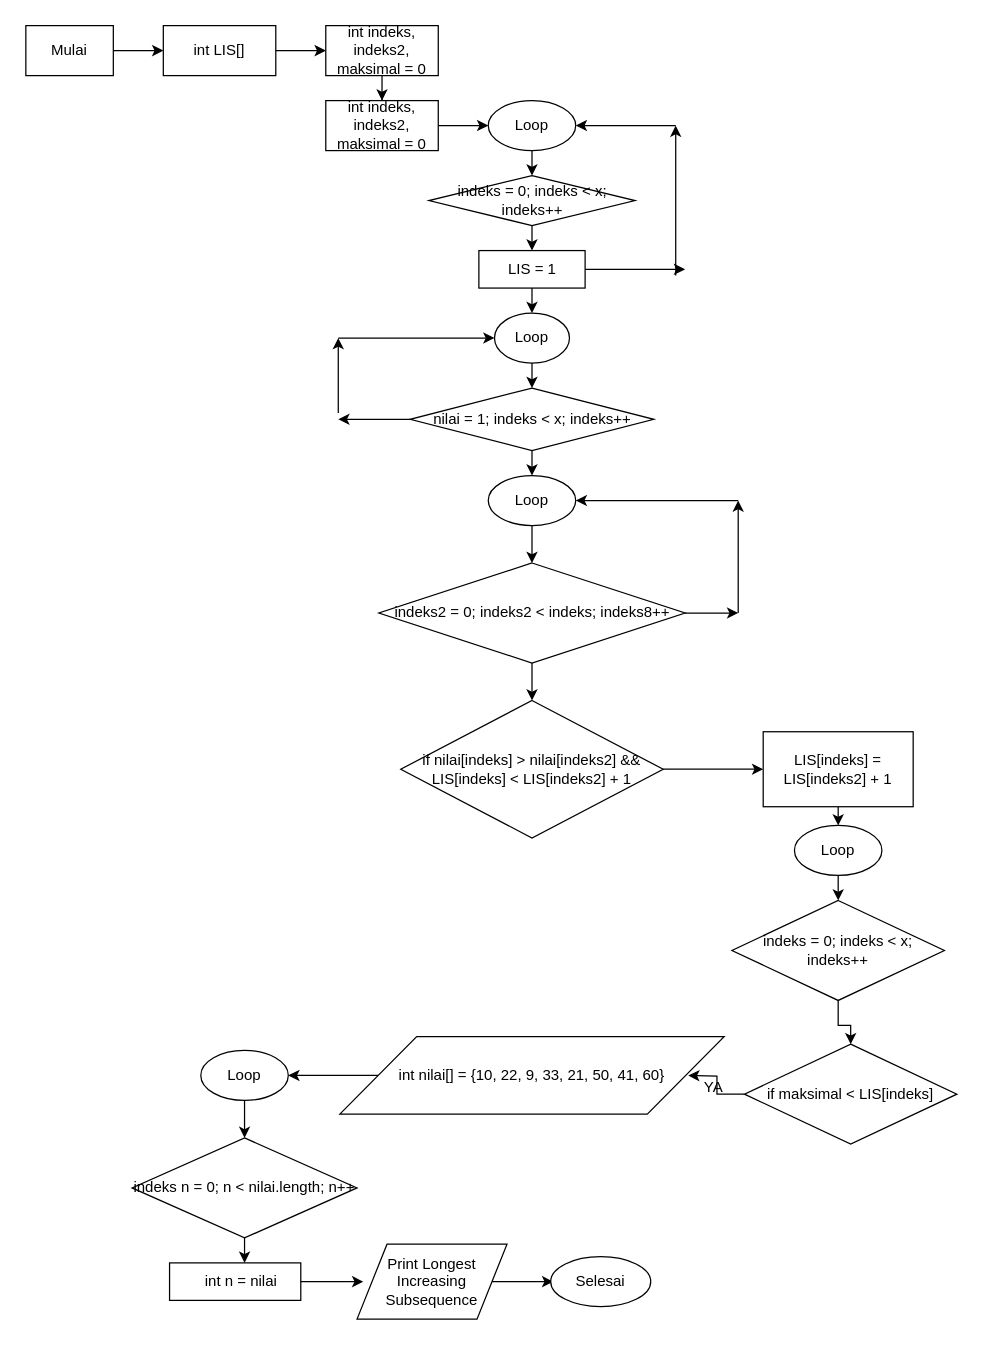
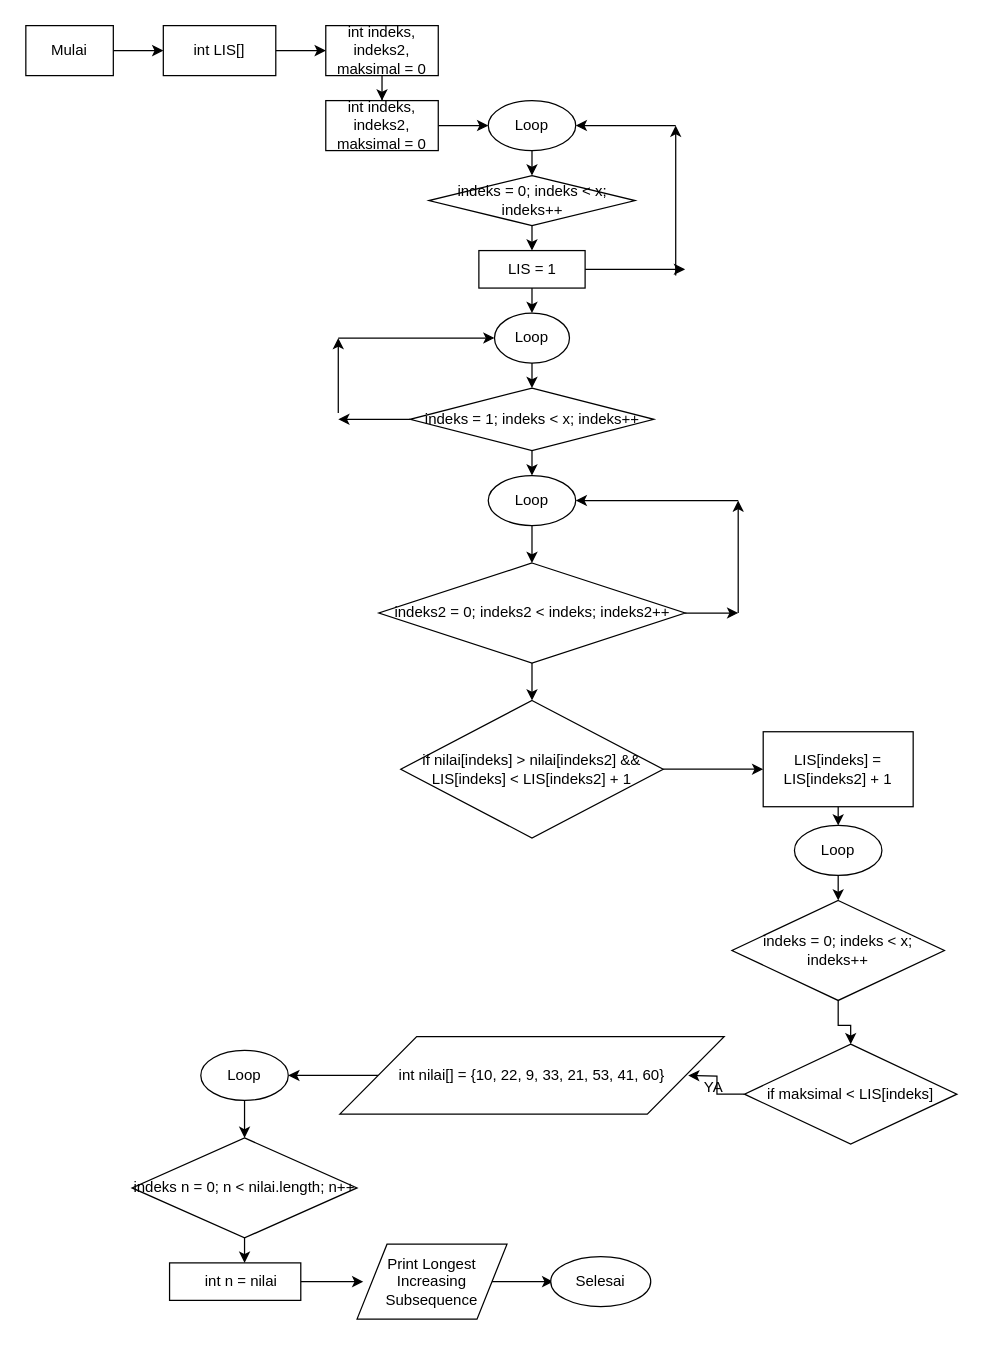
node "nilai = 1; indeks < x; indeks++": label "nilai = 1; indeks < x; indeks++" -> "indeks = 1; indeks < x; indeks++"
node "indeks2 = 0; indeks2 < indeks; indeks8++": label "indeks2 = 0; indeks2 < indeks; indeks8++" -> "indeks2 = 0; indeks2 < indeks; indeks2++"
node "int nilai[] = {10, 22, 9, 33, 21, 50, 41, 60}": label "int nilai[] = {10, 22, 9, 33, 21, 50, 41, 60}" -> "int nilai[] = {10, 22, 9, 33, 21, 53, 41, 60}"
